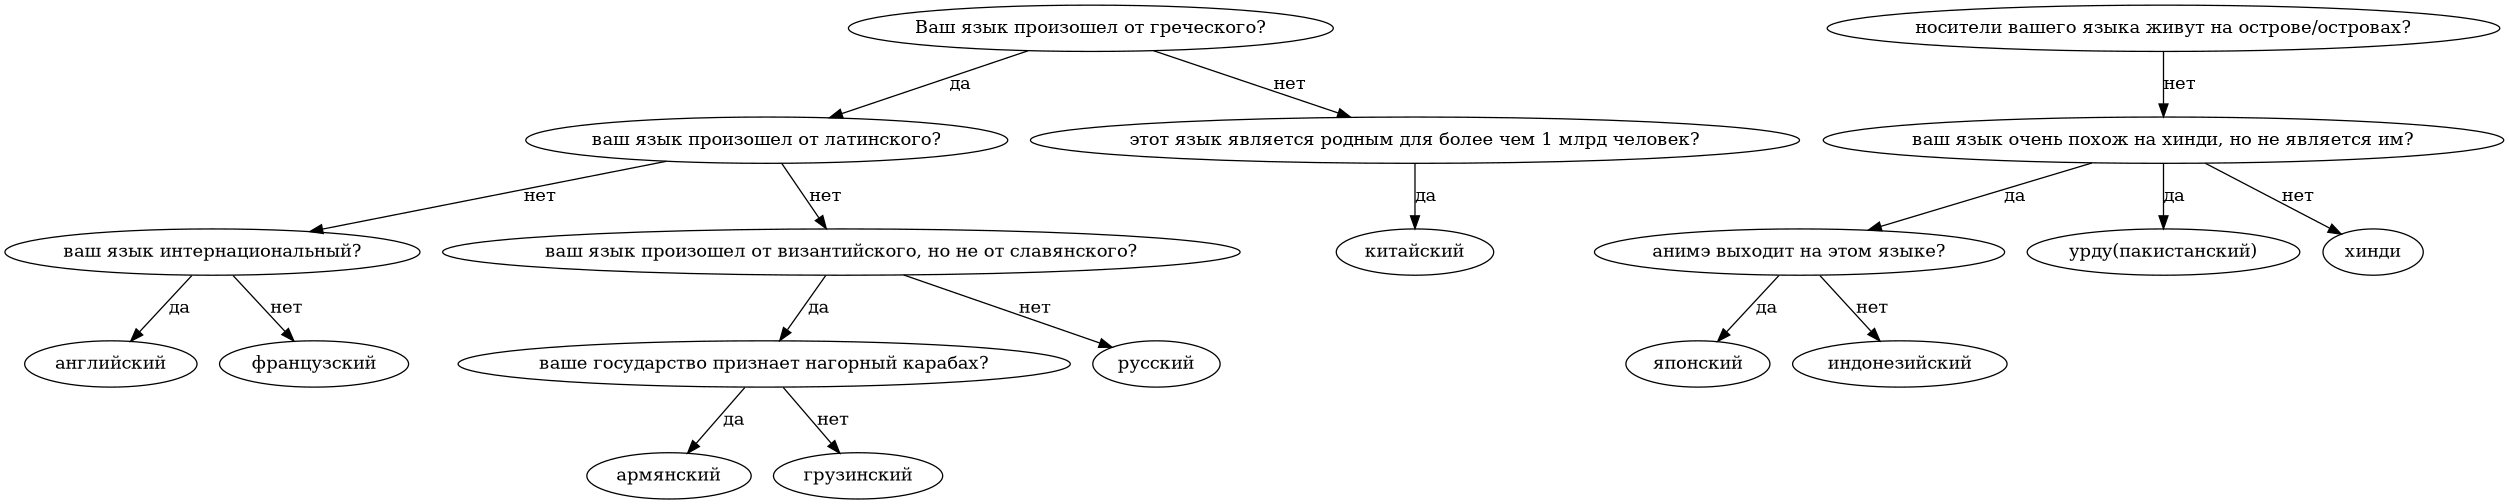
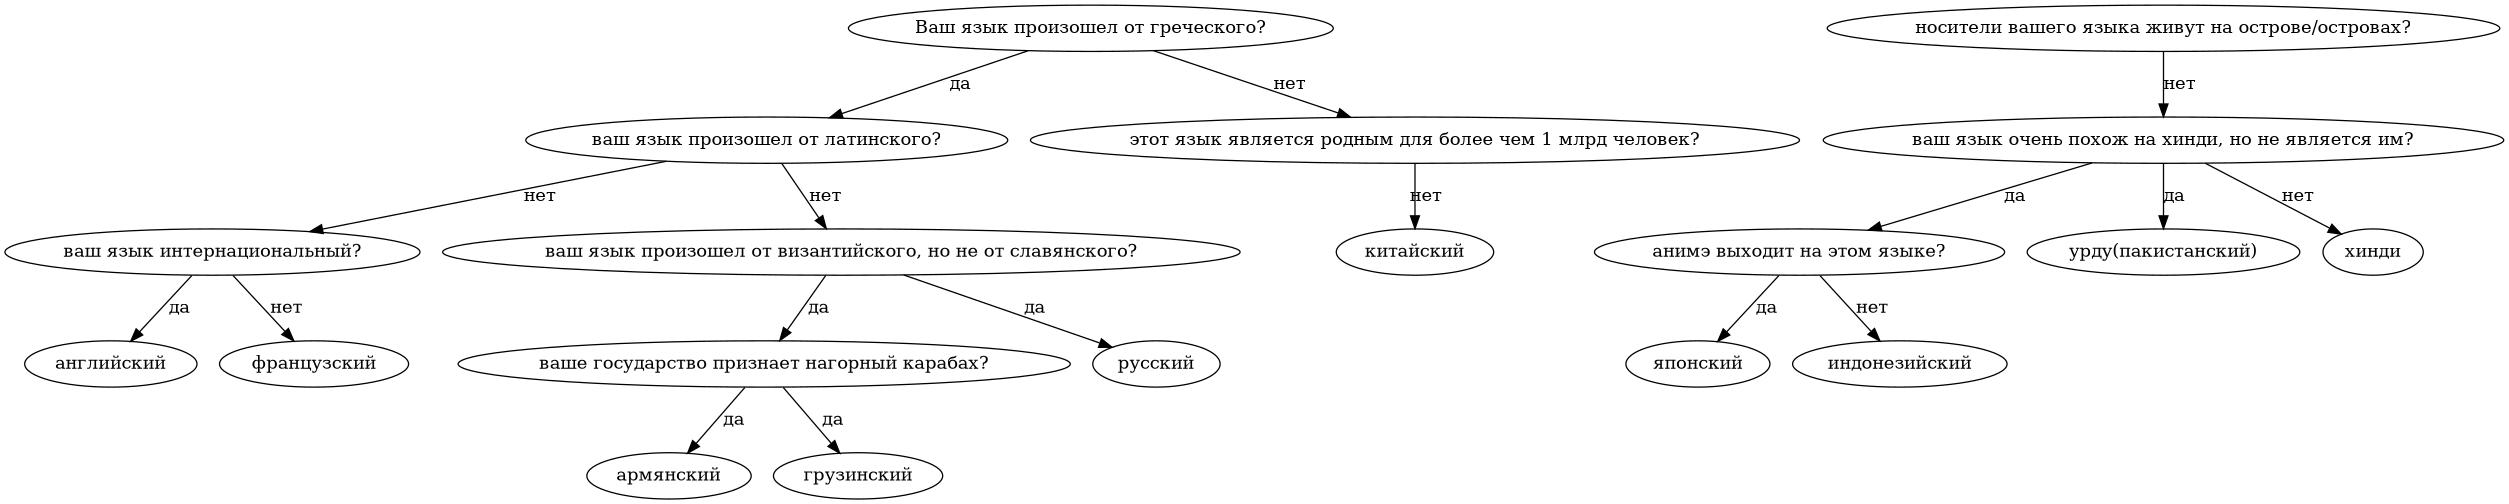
edge "этот язык является родным для более чем 1 млрд человек?" -> "китайский": label "да" -> "нет"
edge "ваш язык произошел от византийского, но не от славянского?" -> "русский": label "нет" -> "да"
edge "ваше государство признает нагорный карабах?" -> "грузинский": label "нет" -> "да"
